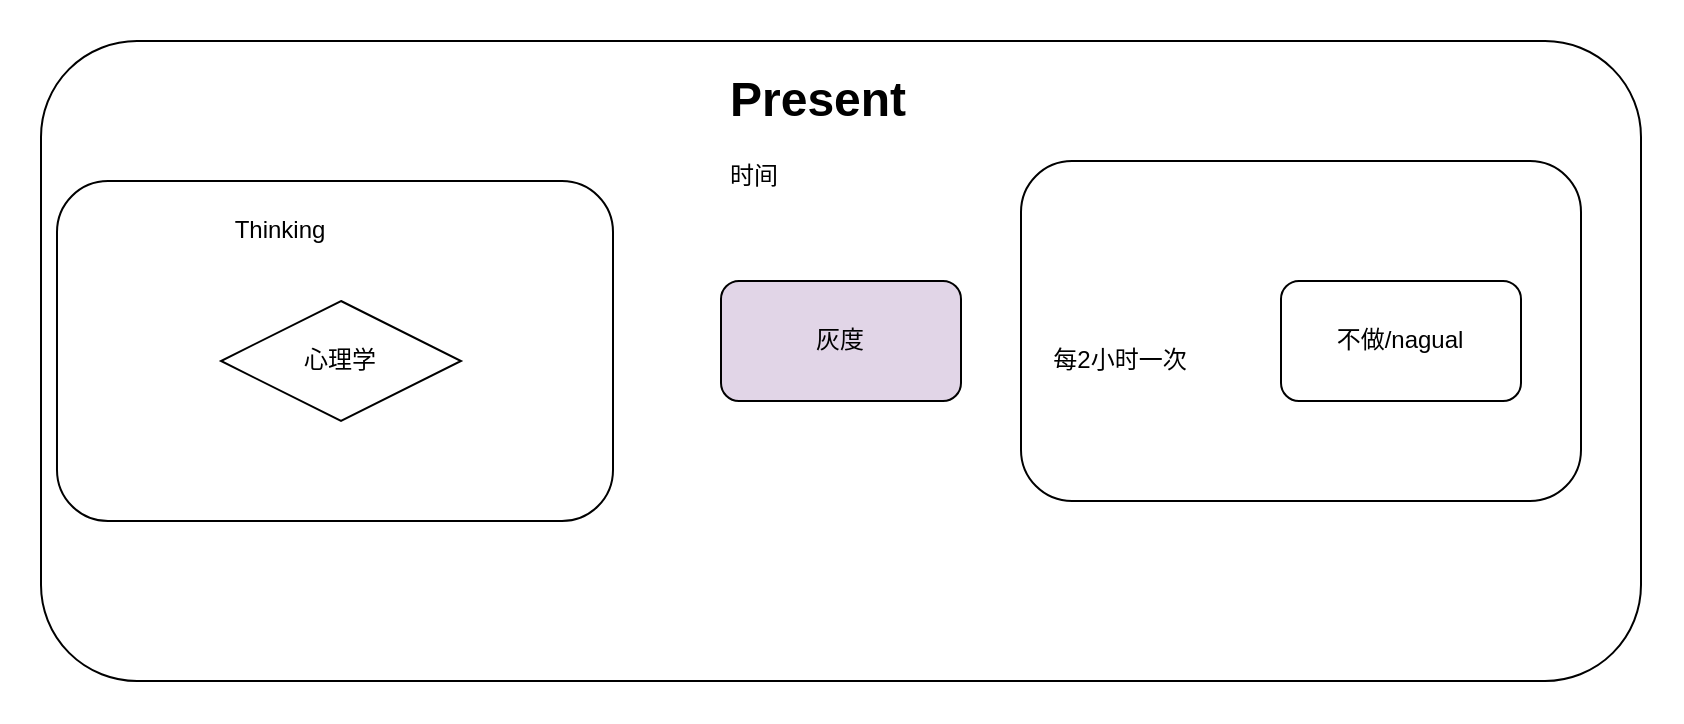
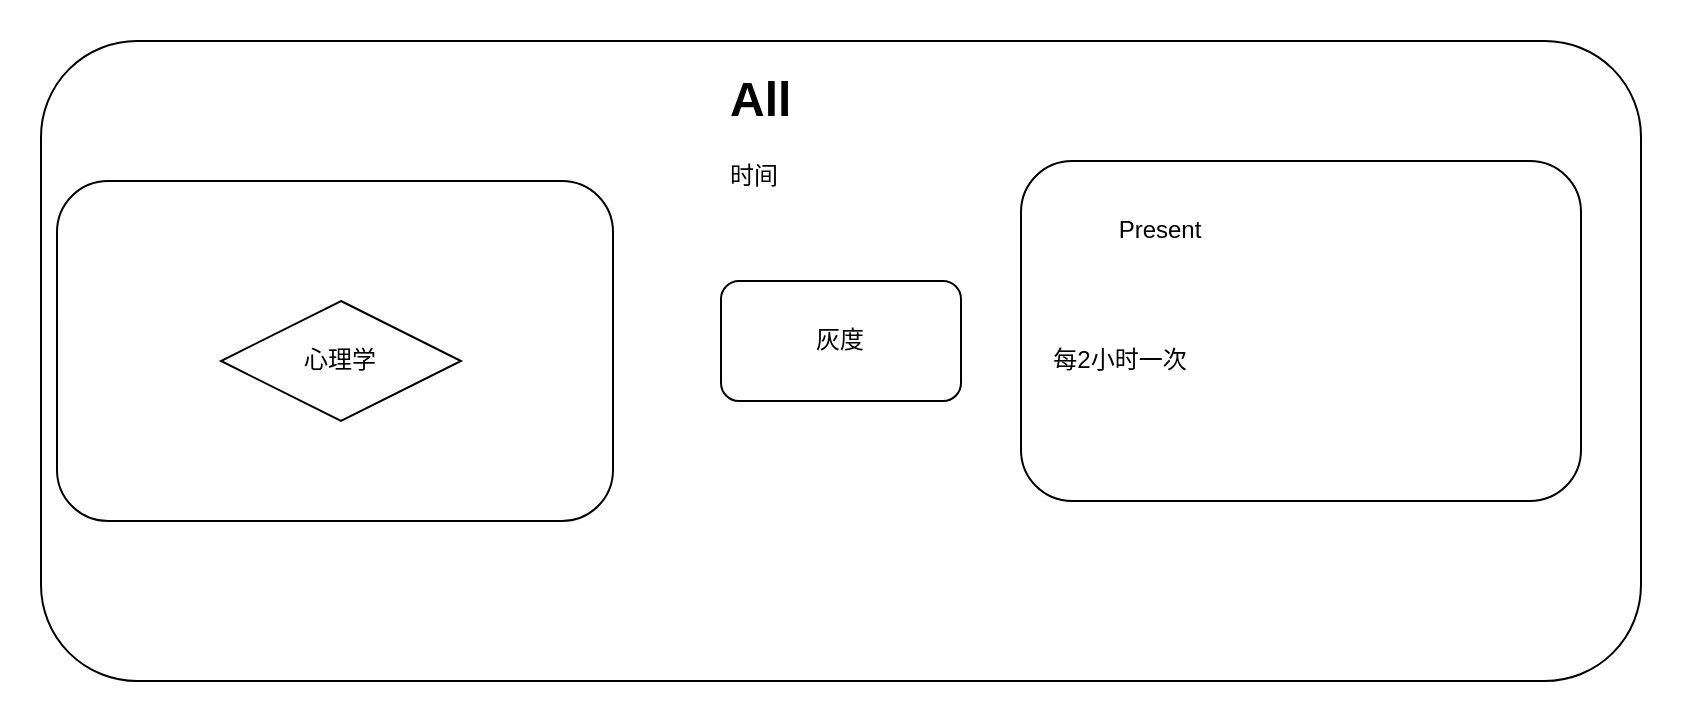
node "Present时间": label "Present时间" -> "All时间"
node "Thinking": removed
node "Present": added
node "灰度": fillcolor #e1d5e7 -> #ffffff
node "不做/nagual": removed
